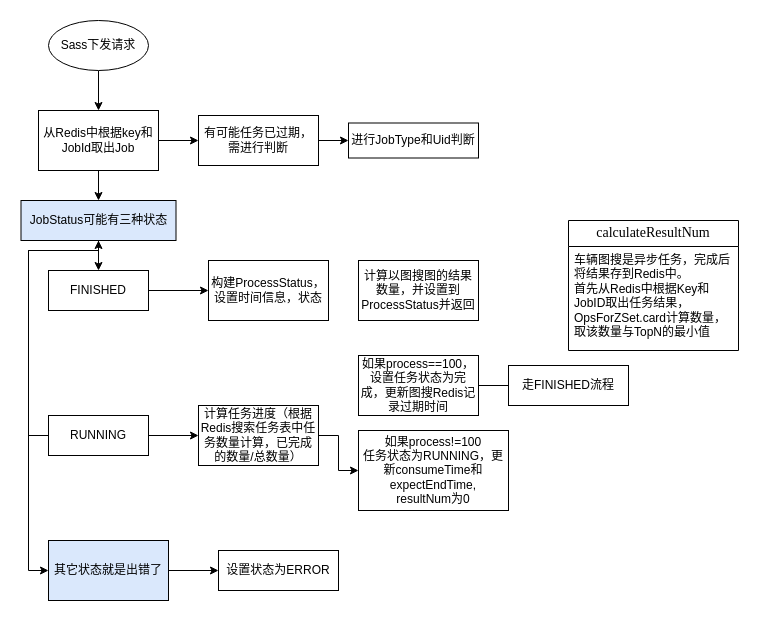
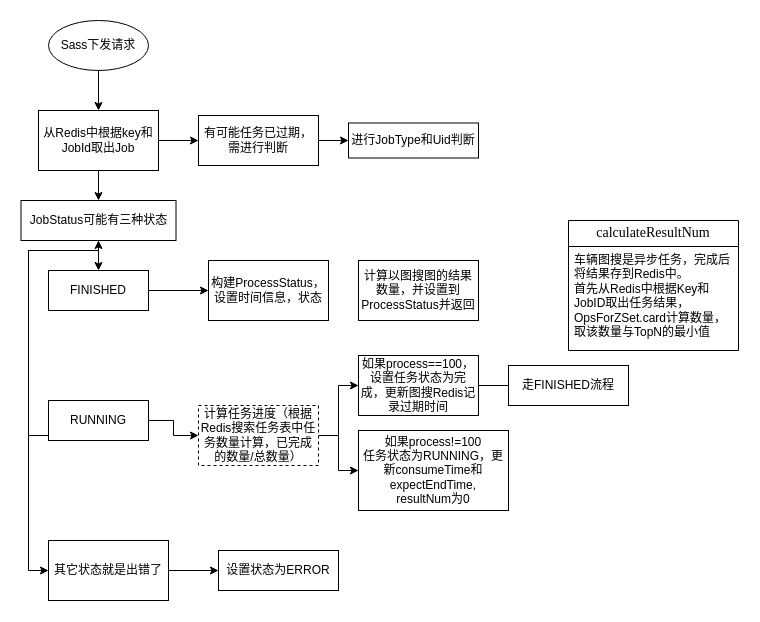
node "JobStatus可能有三种状态": fillcolor #dae8fc -> #ffffff
edge "计算任务进度（根据Redis搜索任务表中任务数量计算，已完成的数量/总数量）" -> "如果process==100，设置任务状态为完成，更新图搜Redis记录过期时间": added
node "RUNNING": moved (99, 436) -> (99, 421)
node "计算任务进度（根据Redis搜索任务表中任务数量计算，已完成的数量/总数量）": style solid -> dashed
node "其它状态就是出错了": fillcolor #dae8fc -> #ffffff
